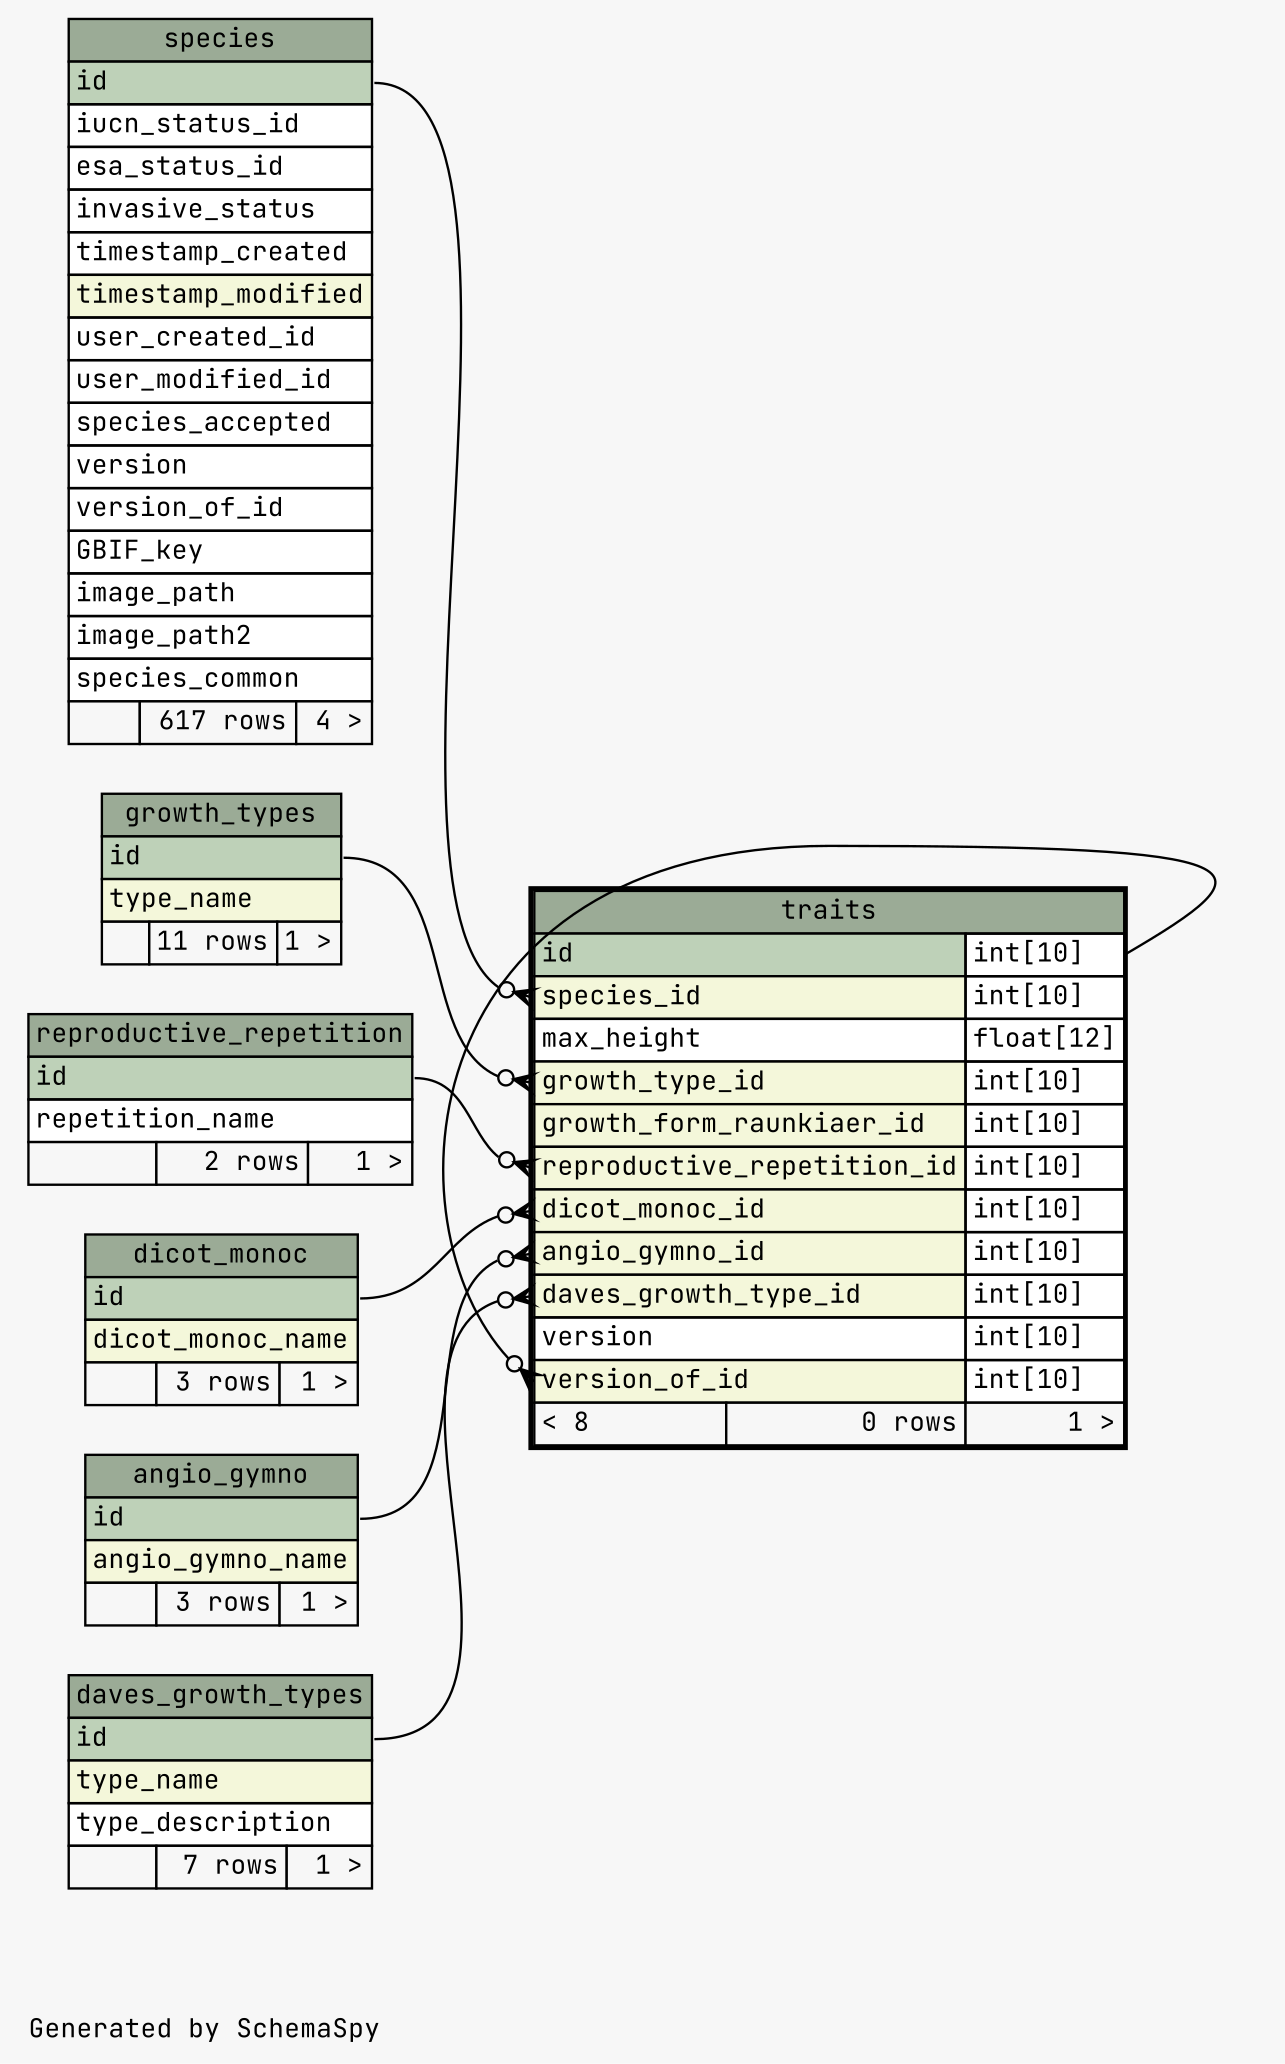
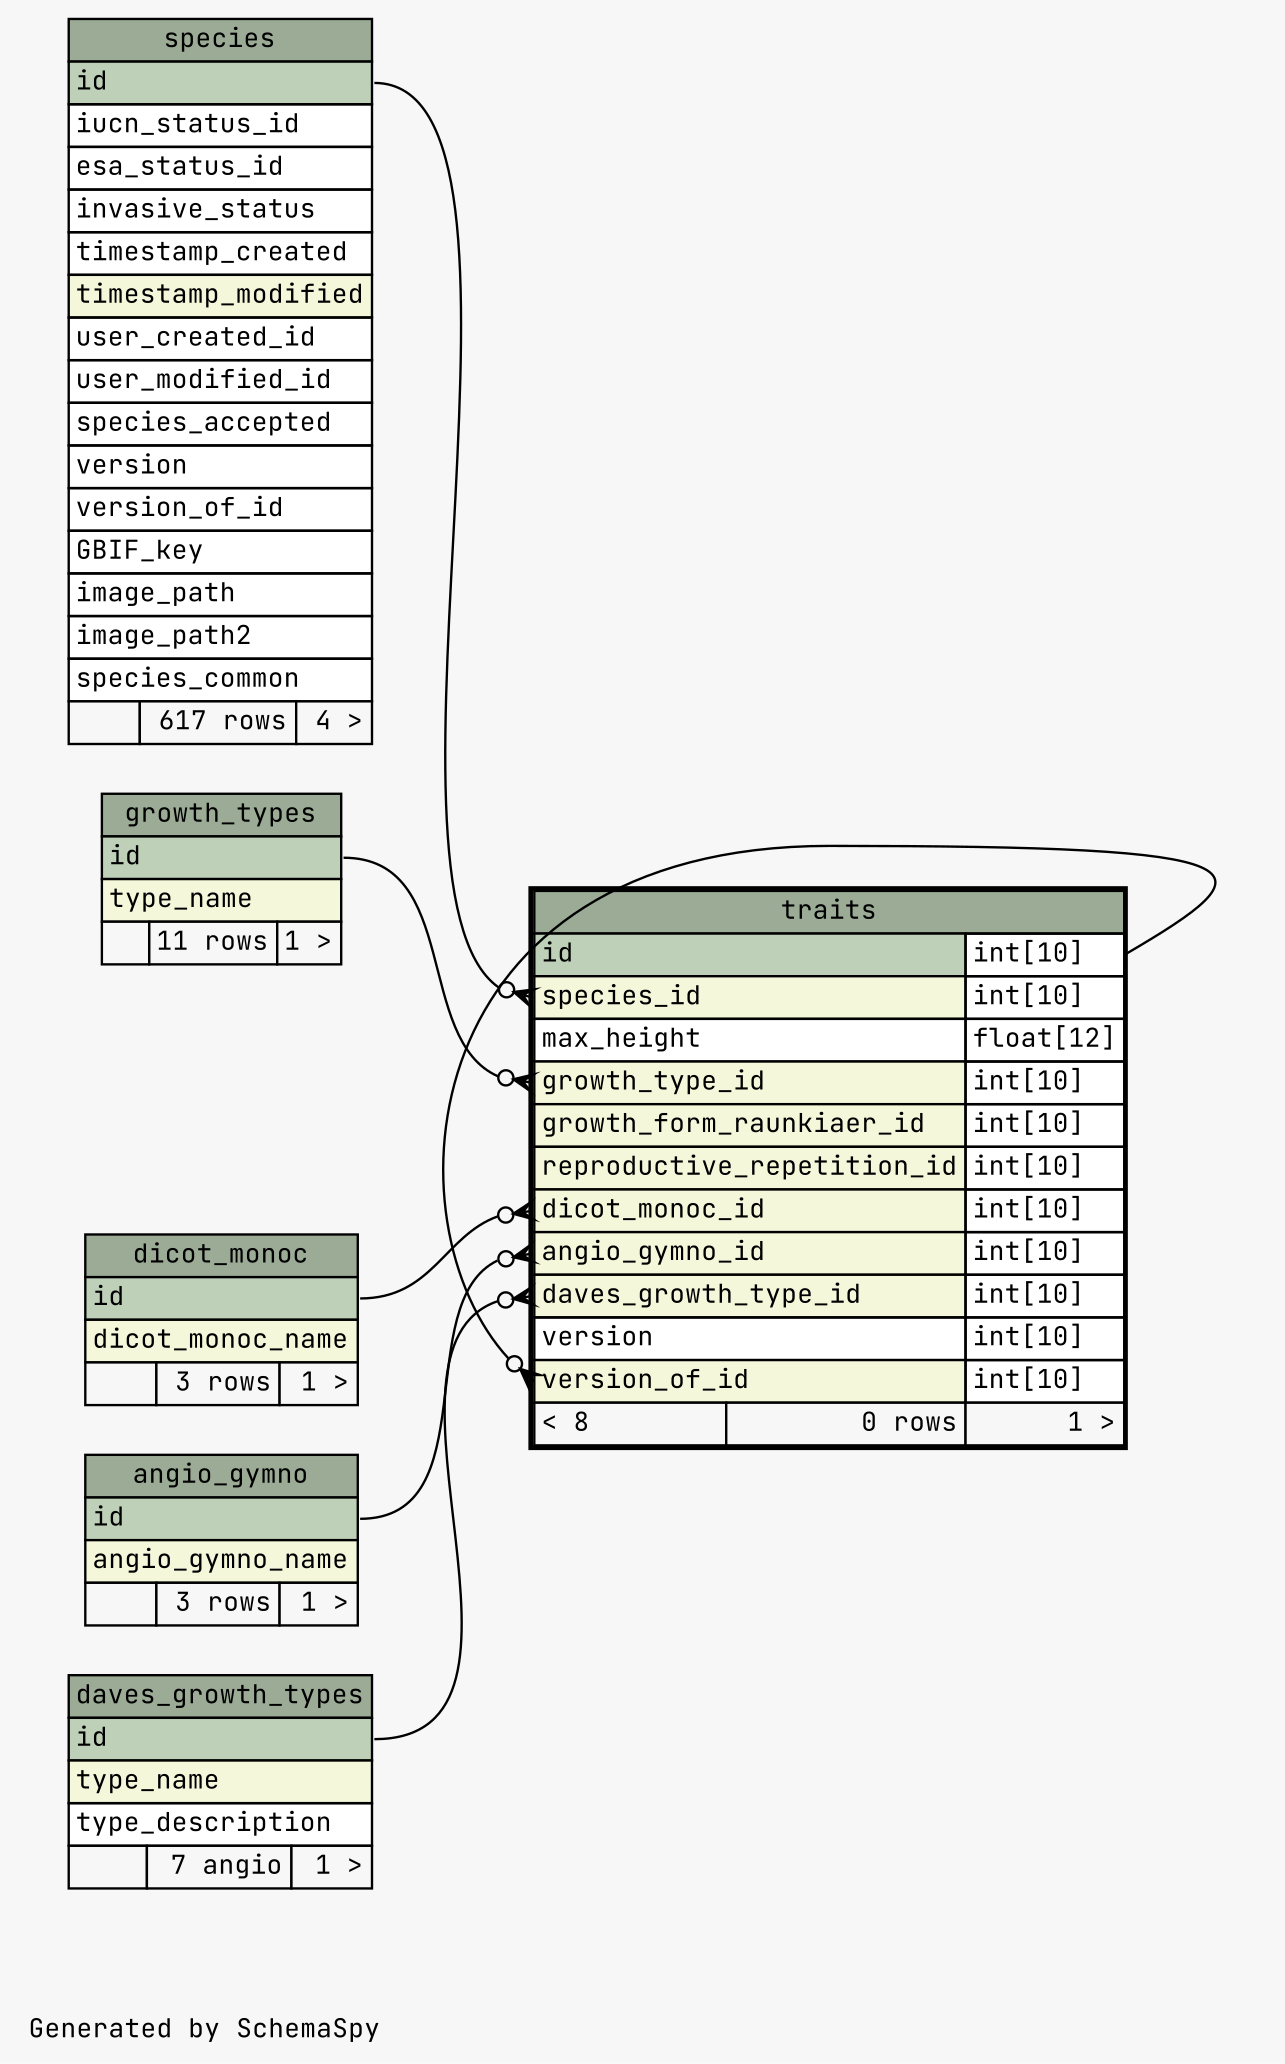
node "reproductive_repetition": removed
node "daves_growth_types": text "7 rows" -> "7 angio"
